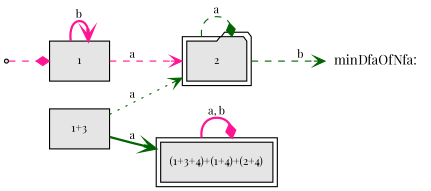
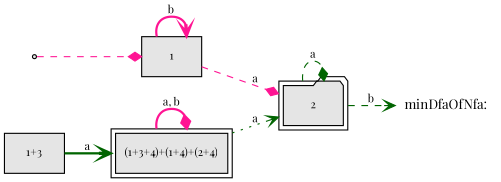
edge "1" -> "2": arrowhead vee -> diamond
edge "1+3" -> "2": now "(1+3+4)+(1+4)+(2+4)" -> "2"
